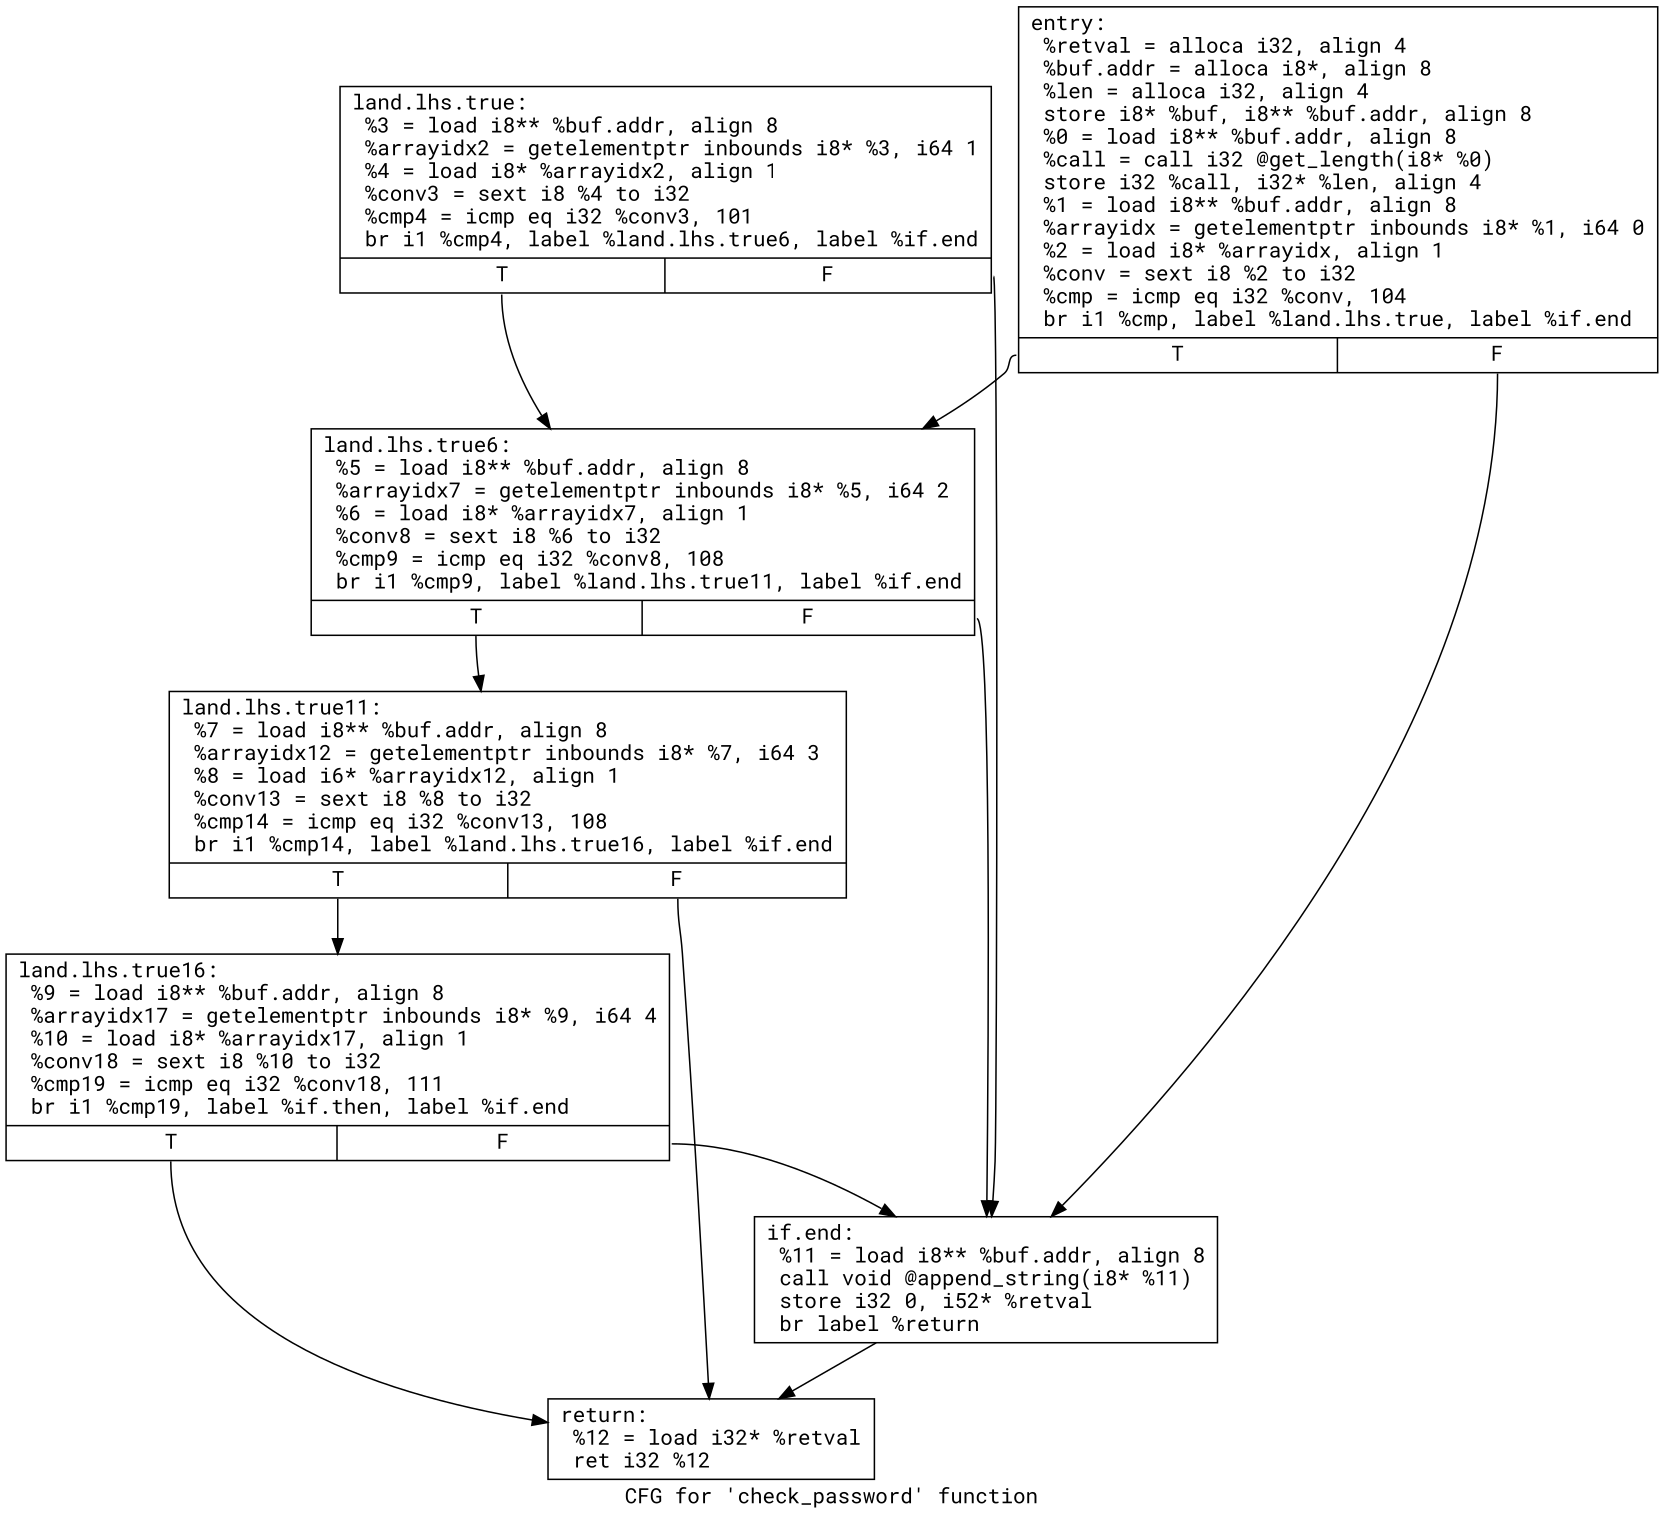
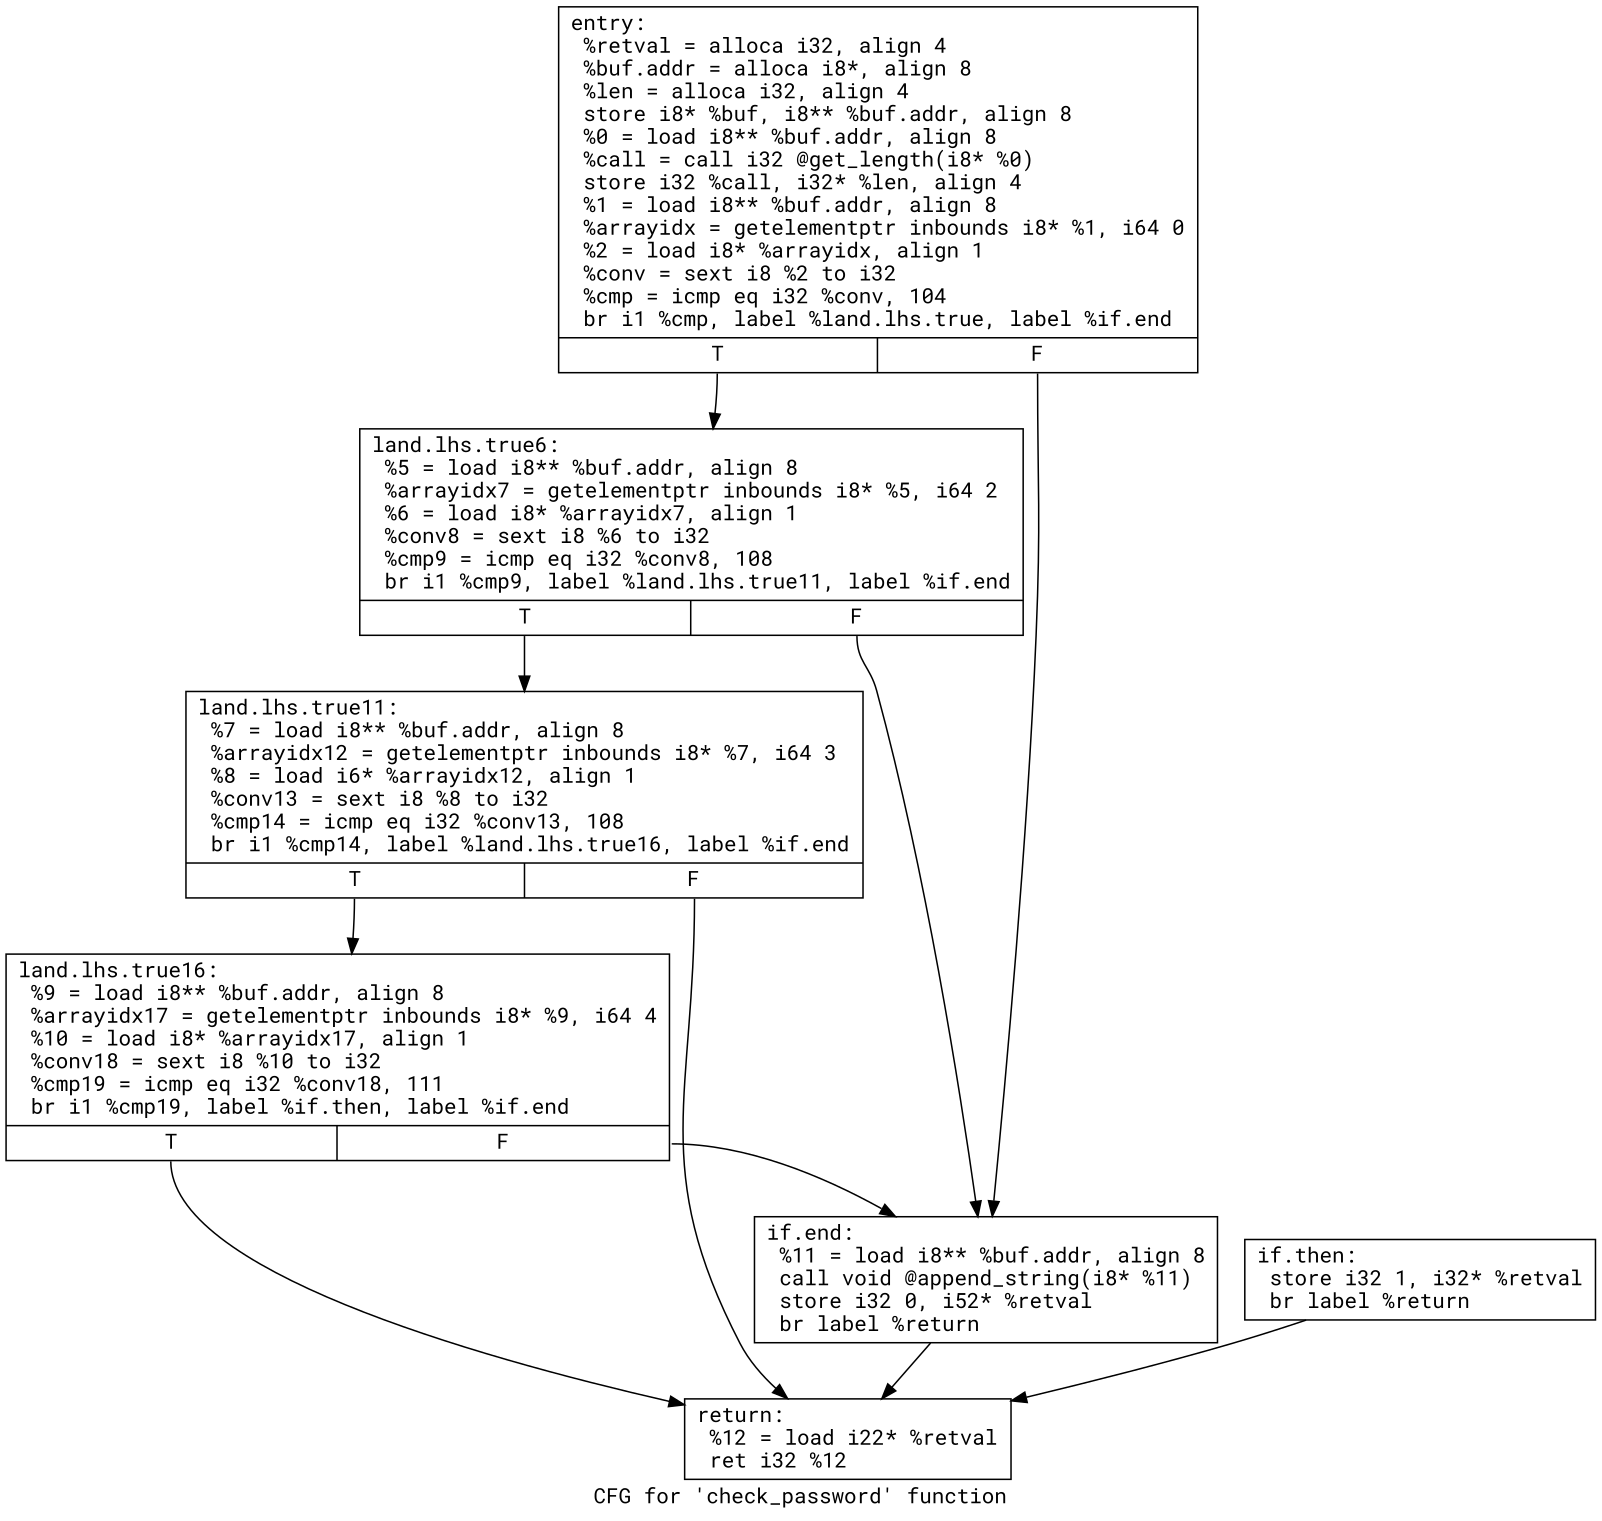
node "land.lhs.true:": removed
node "if.then:": added
node "return:": text "%12 = load i32* %retval" -> "%12 = load i22* %retval"
